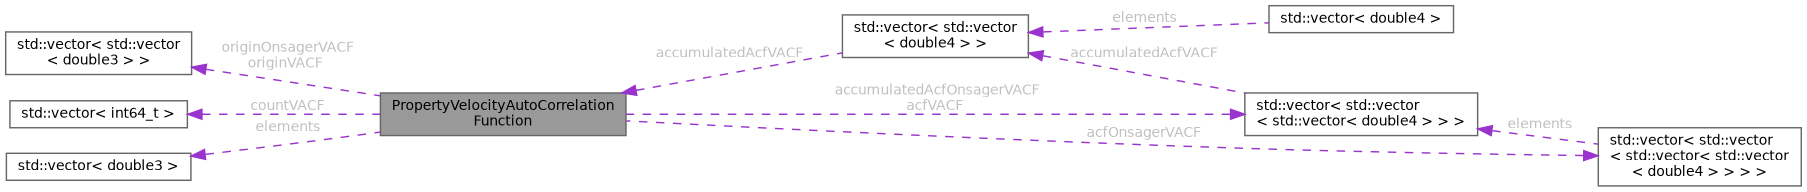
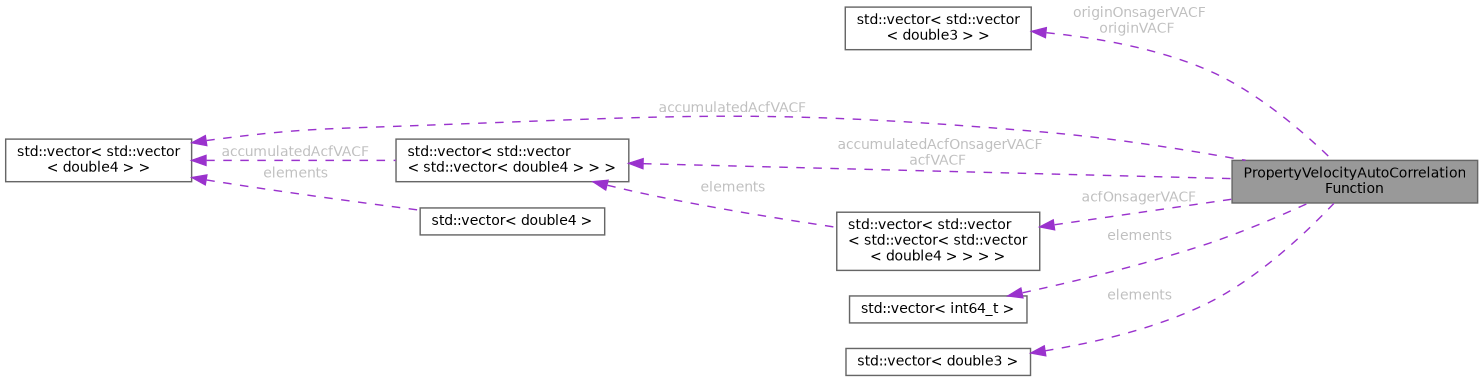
edge "std::vector< std::vector < double4 > >" -> "PropertyVelocityAutoCorrelation Function": reversed
edge "PropertyVelocityAutoCorrelation Function" -> "std::vector< int64_t >": label " countVACF" -> " elements"
